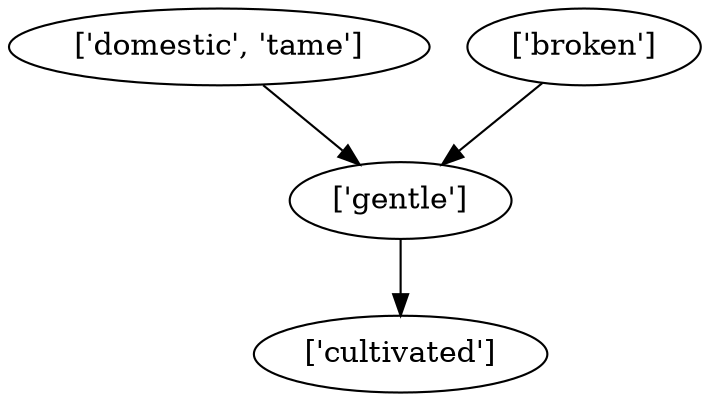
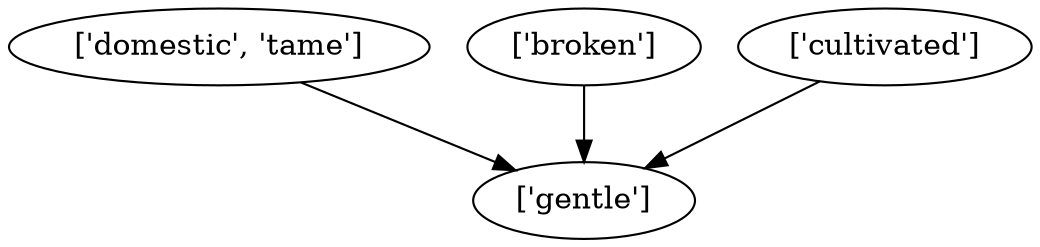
edge "['gentle']" -> "['cultivated']": reversed
